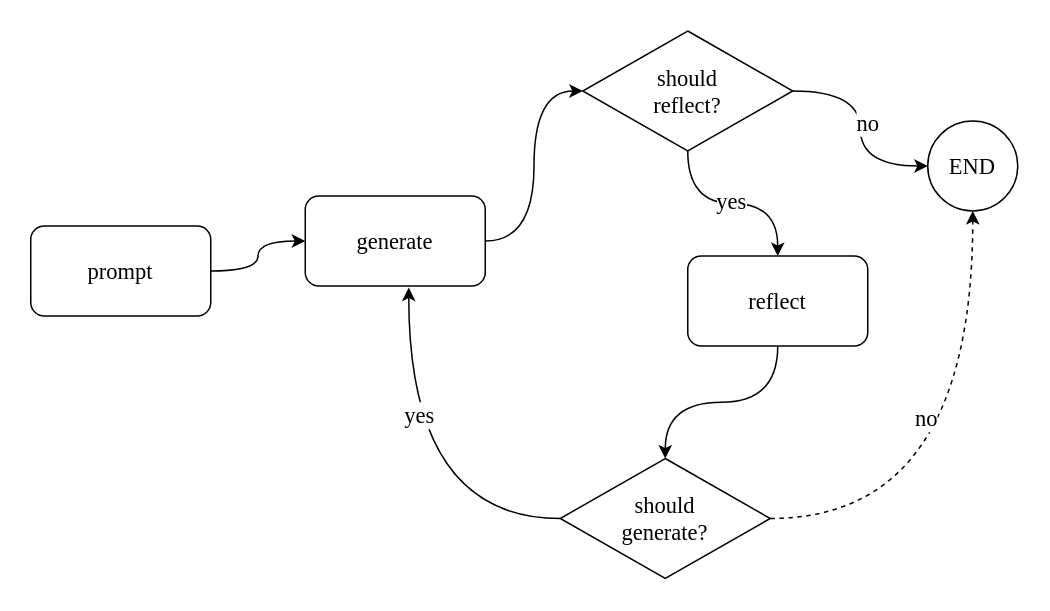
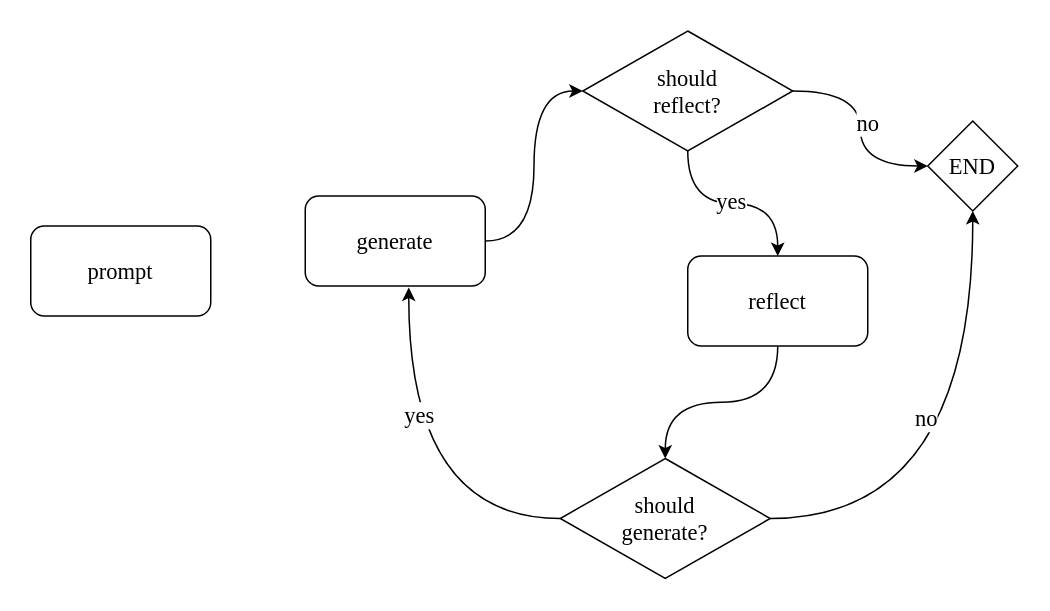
node "END": shape ellipse -> diamond
edge "prompt" -> "generate": removed
edge "should generate?" -> "END": style dashed -> solid
